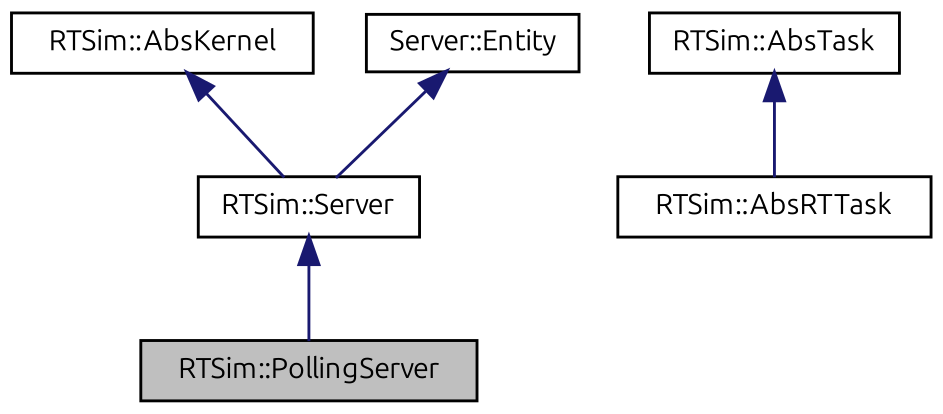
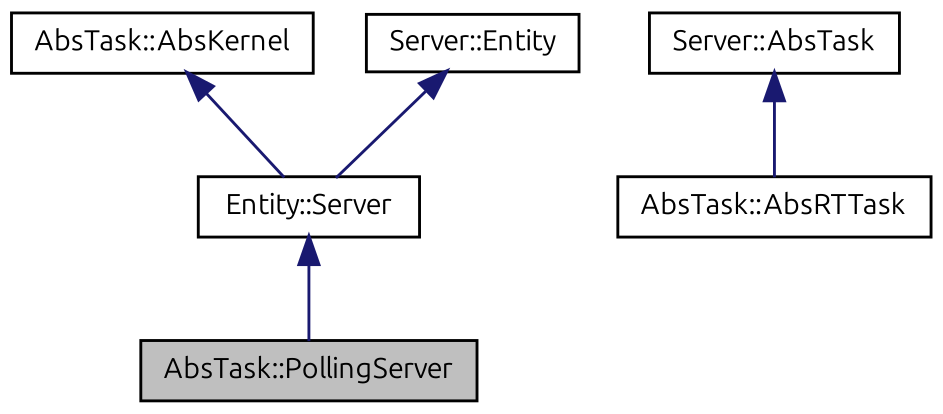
node "RTSim::AbsKernel": label "RTSim::AbsKernel" -> "AbsTask::AbsKernel"
node "RTSim::AbsTask": label "RTSim::AbsTask" -> "Server::AbsTask"
node "RTSim::Server": label "RTSim::Server" -> "Entity::Server"
node "RTSim::AbsRTTask": label "RTSim::AbsRTTask" -> "AbsTask::AbsRTTask"
node "RTSim::PollingServer": label "RTSim::PollingServer" -> "AbsTask::PollingServer"
